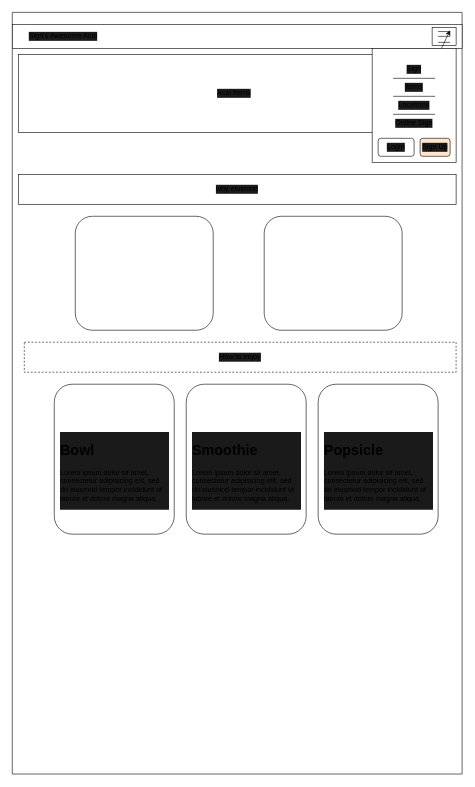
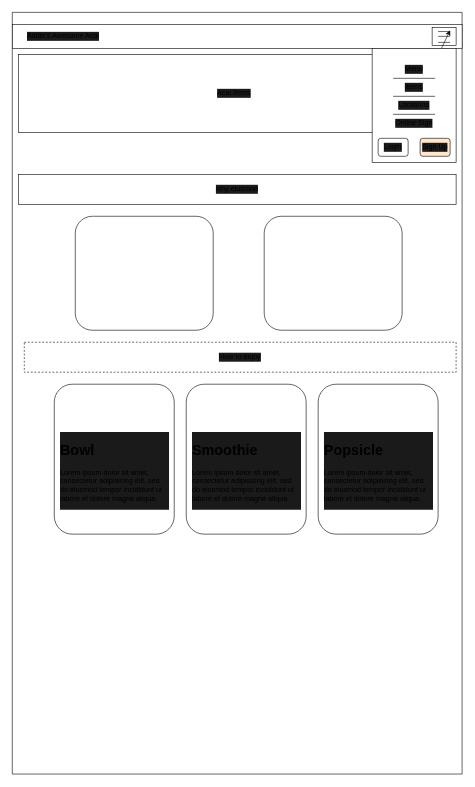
node "Sign's Awesome Acai": label "Sign's Awesome Acai" -> "Addie's Awesome Acai"
node "Sign": label "Sign" -> "Menu"
node "Login": size 36x18 -> 30x18
